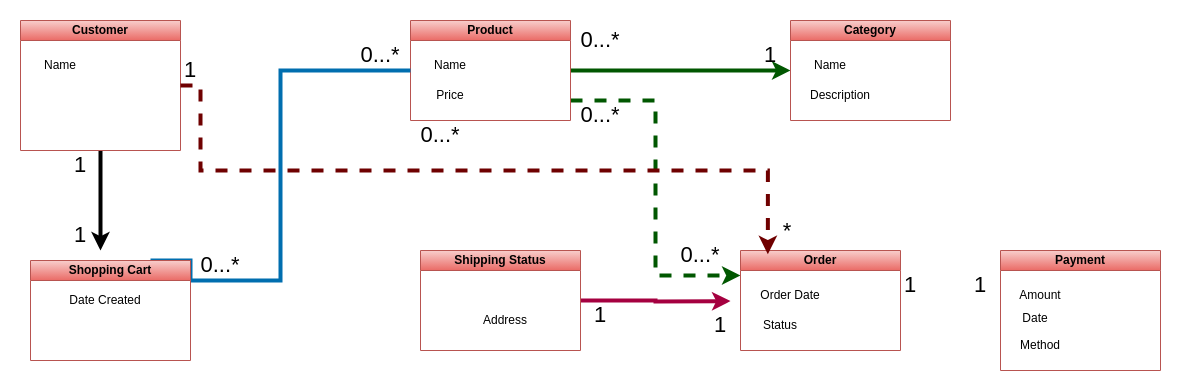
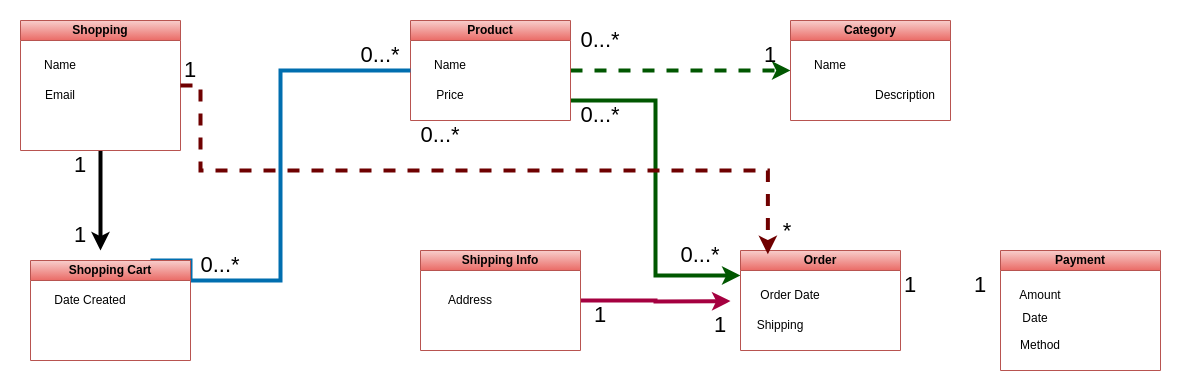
node "Customer": label "Customer" -> "Shopping"
edge "Product" -> "Category": style solid -> dashed
node "Email": added
node "Description": moved (841, 96) -> (906, 96)
edge "Product" -> "Order": style dashed -> solid
node "Shipping Status": label "Shipping Status" -> "Shipping Info"
node "Date Created": moved (106, 301) -> (91, 301)
node "Address": moved (506, 321) -> (471, 301)
node "Status": label "Status" -> "Shipping"
